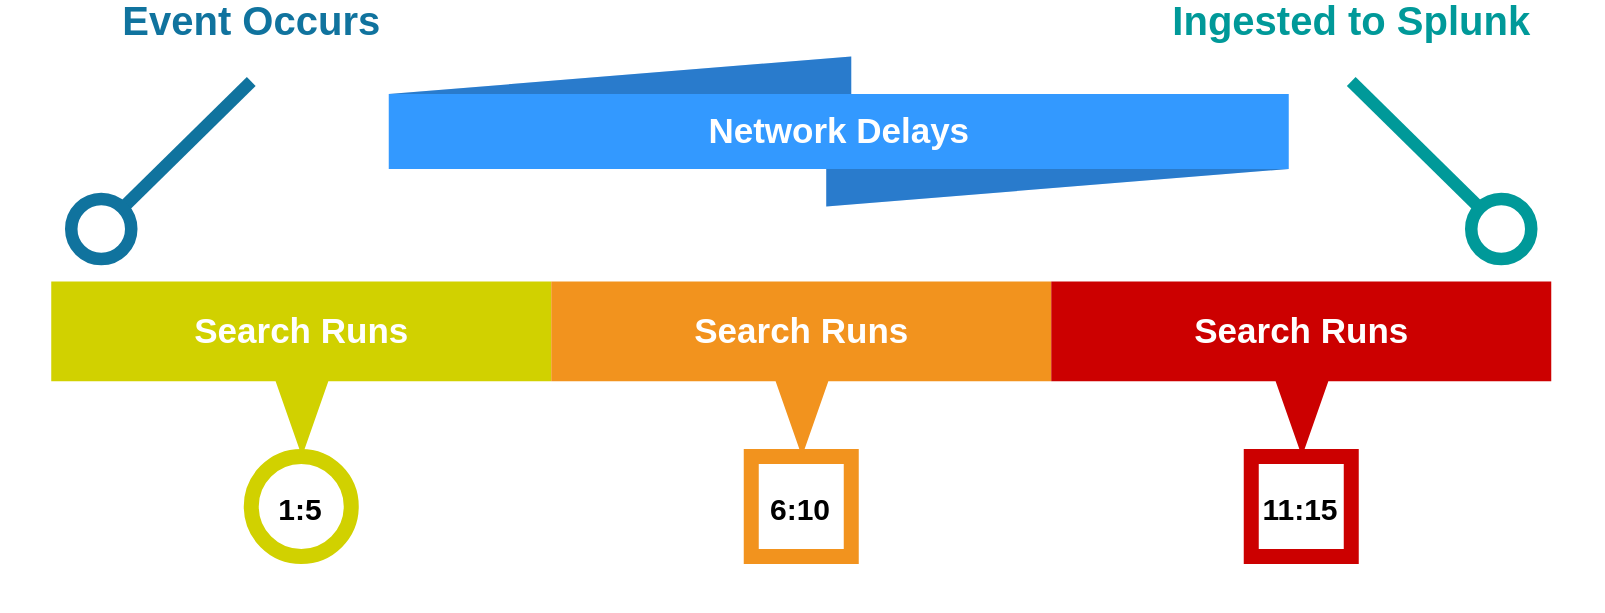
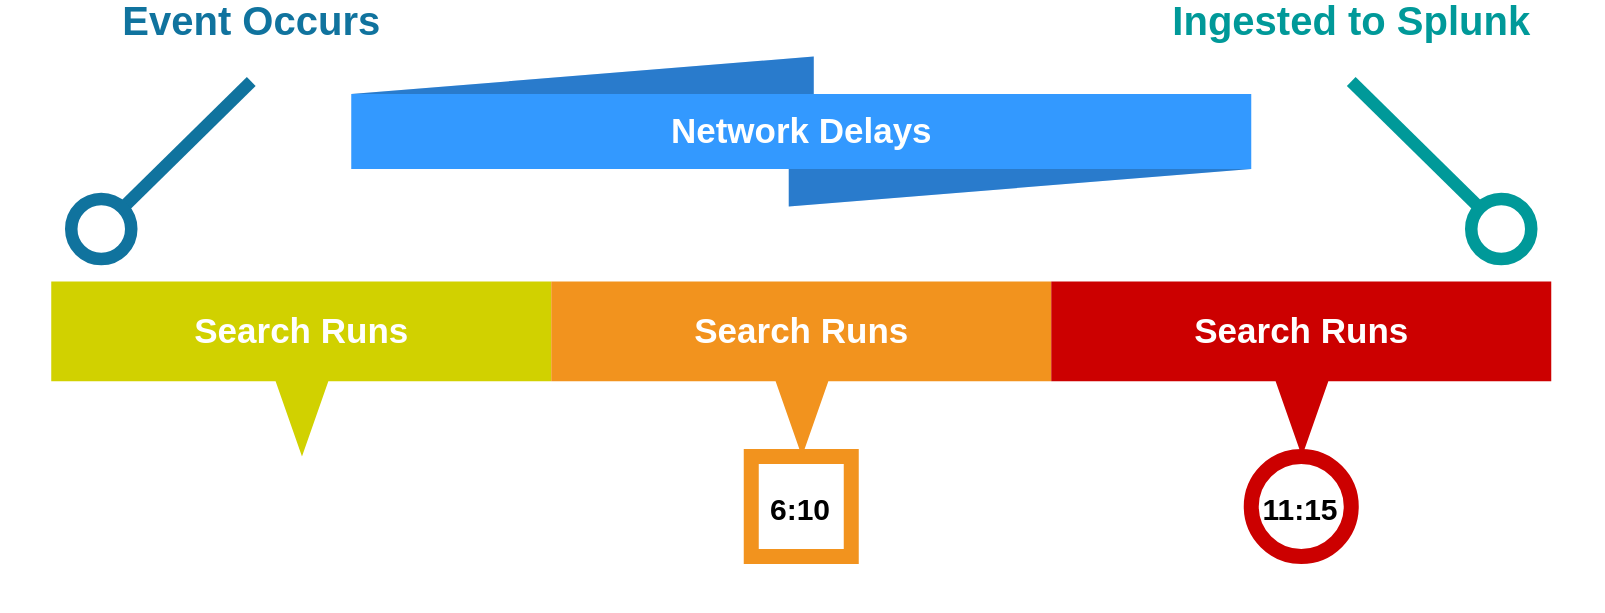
node "Network Delays": moved (839, 131) -> (801, 131)
node "1:5": removed
node "11:15": shape rectangle -> ellipse
